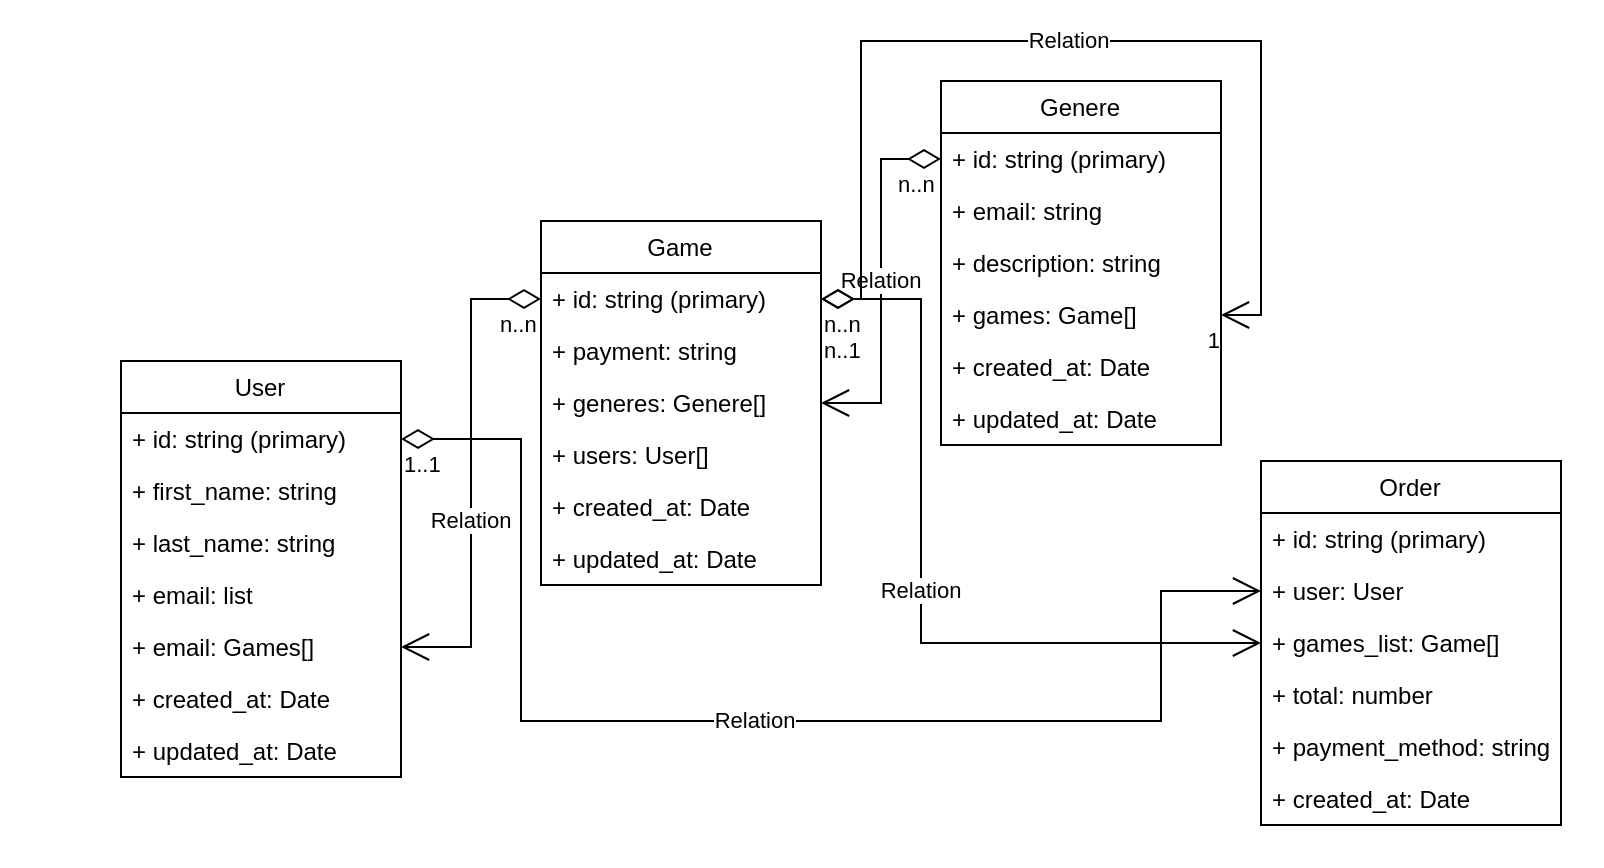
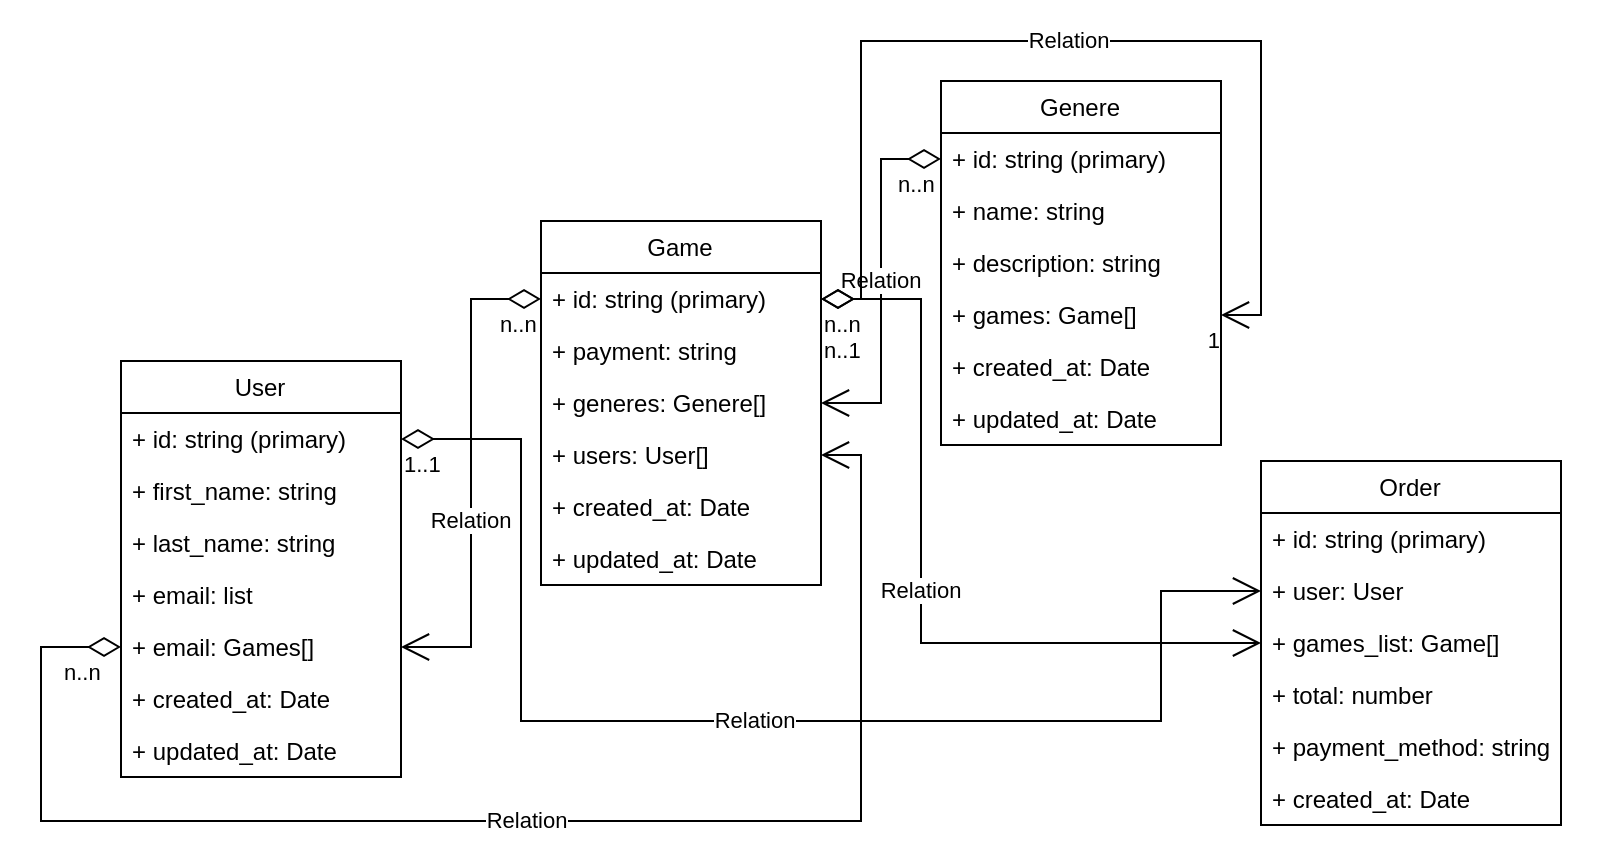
node "+ email: string": label "+ email: string" -> "+ name: string"
edge "+ users: User[]" -- "+ email: Games[]": added, labels "Relation", "n..n"
